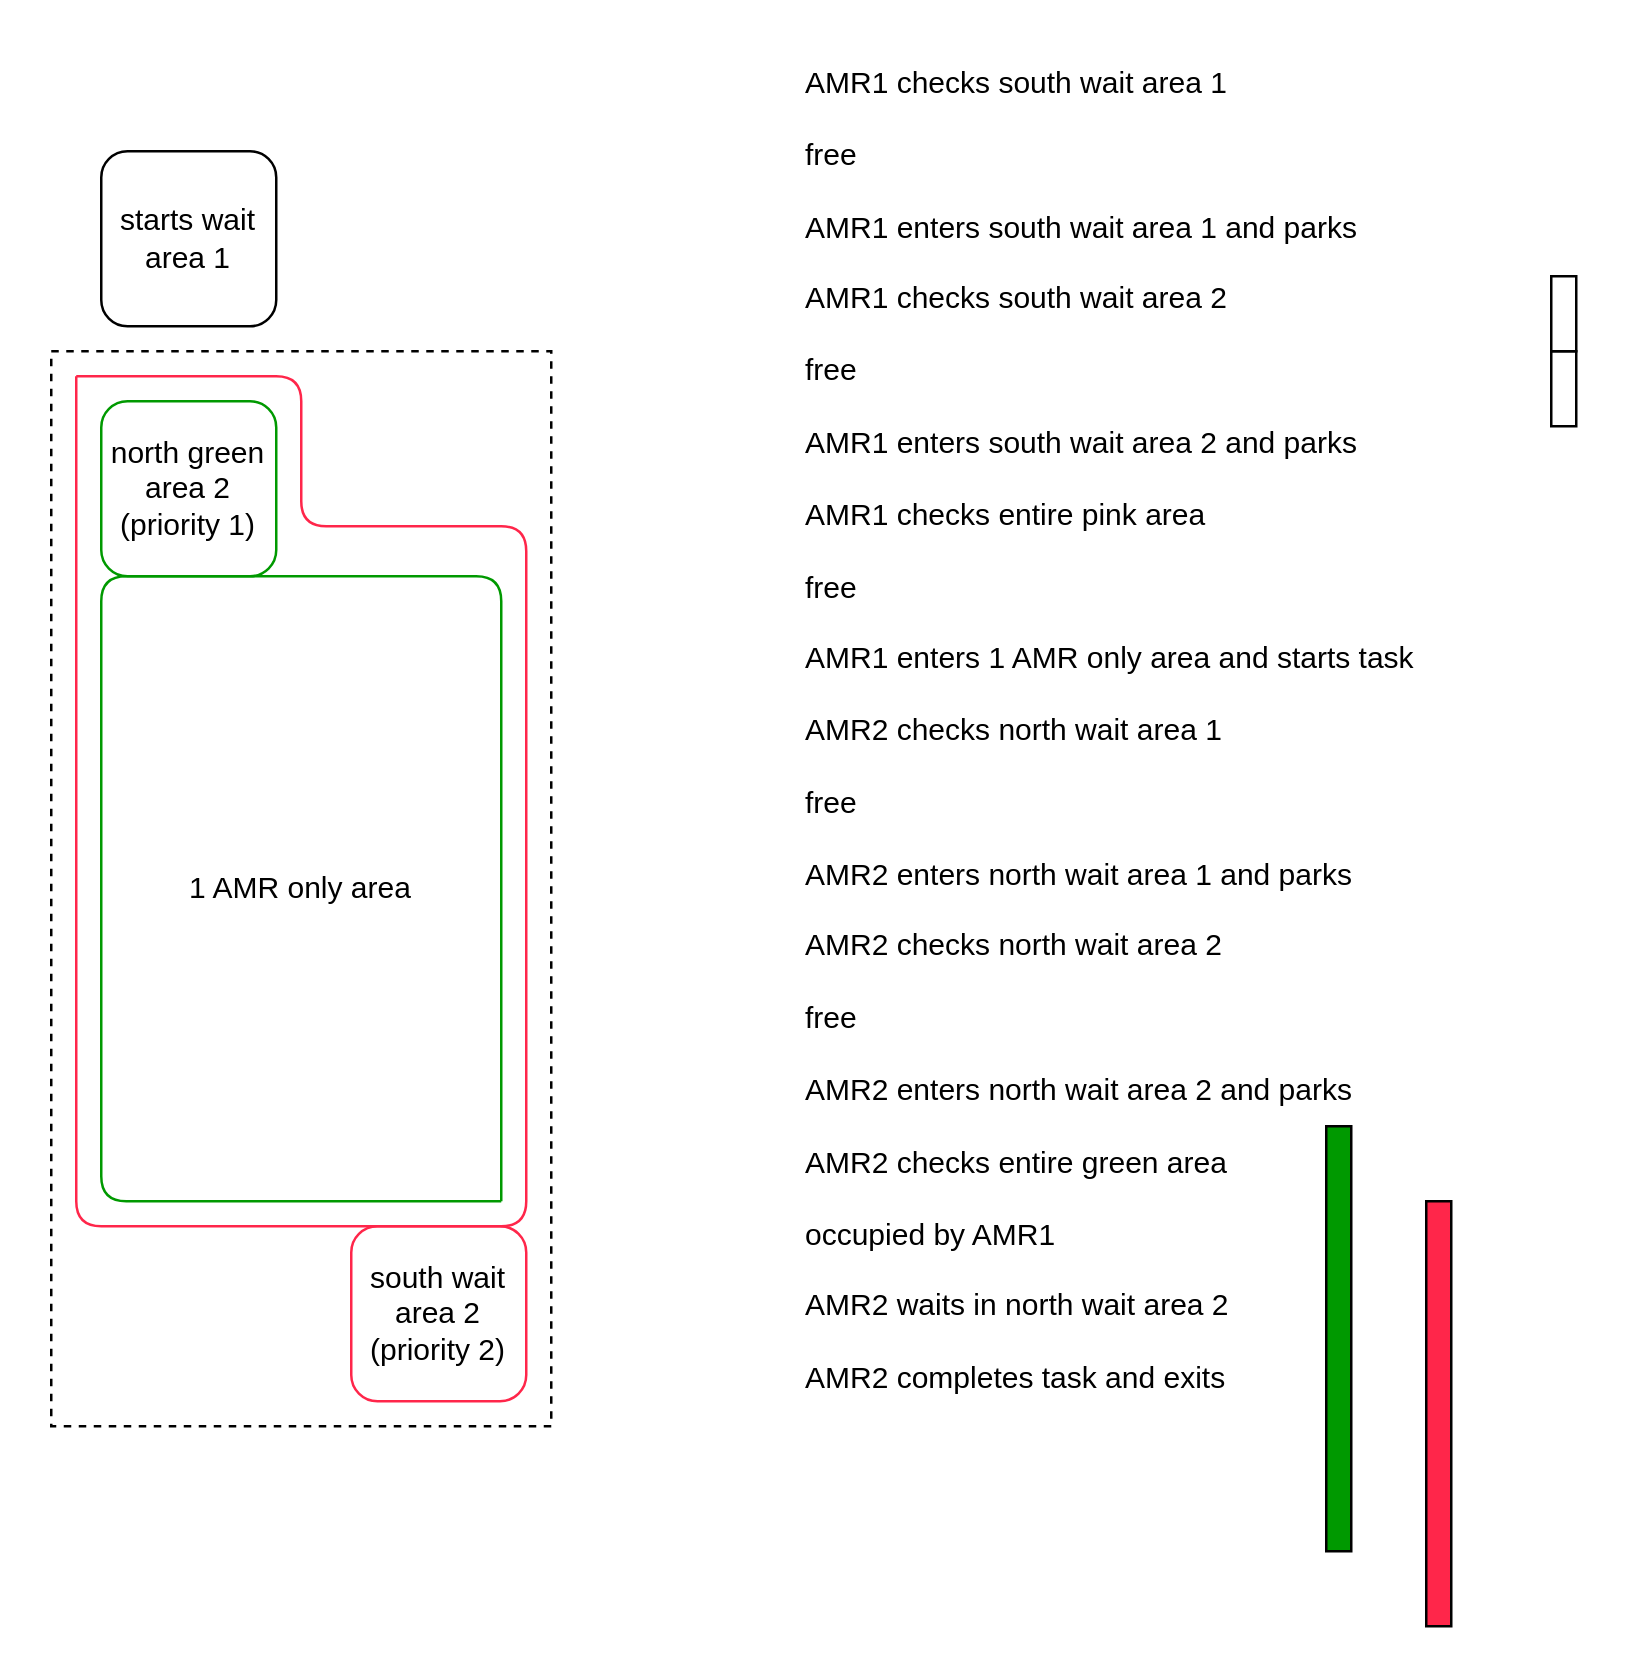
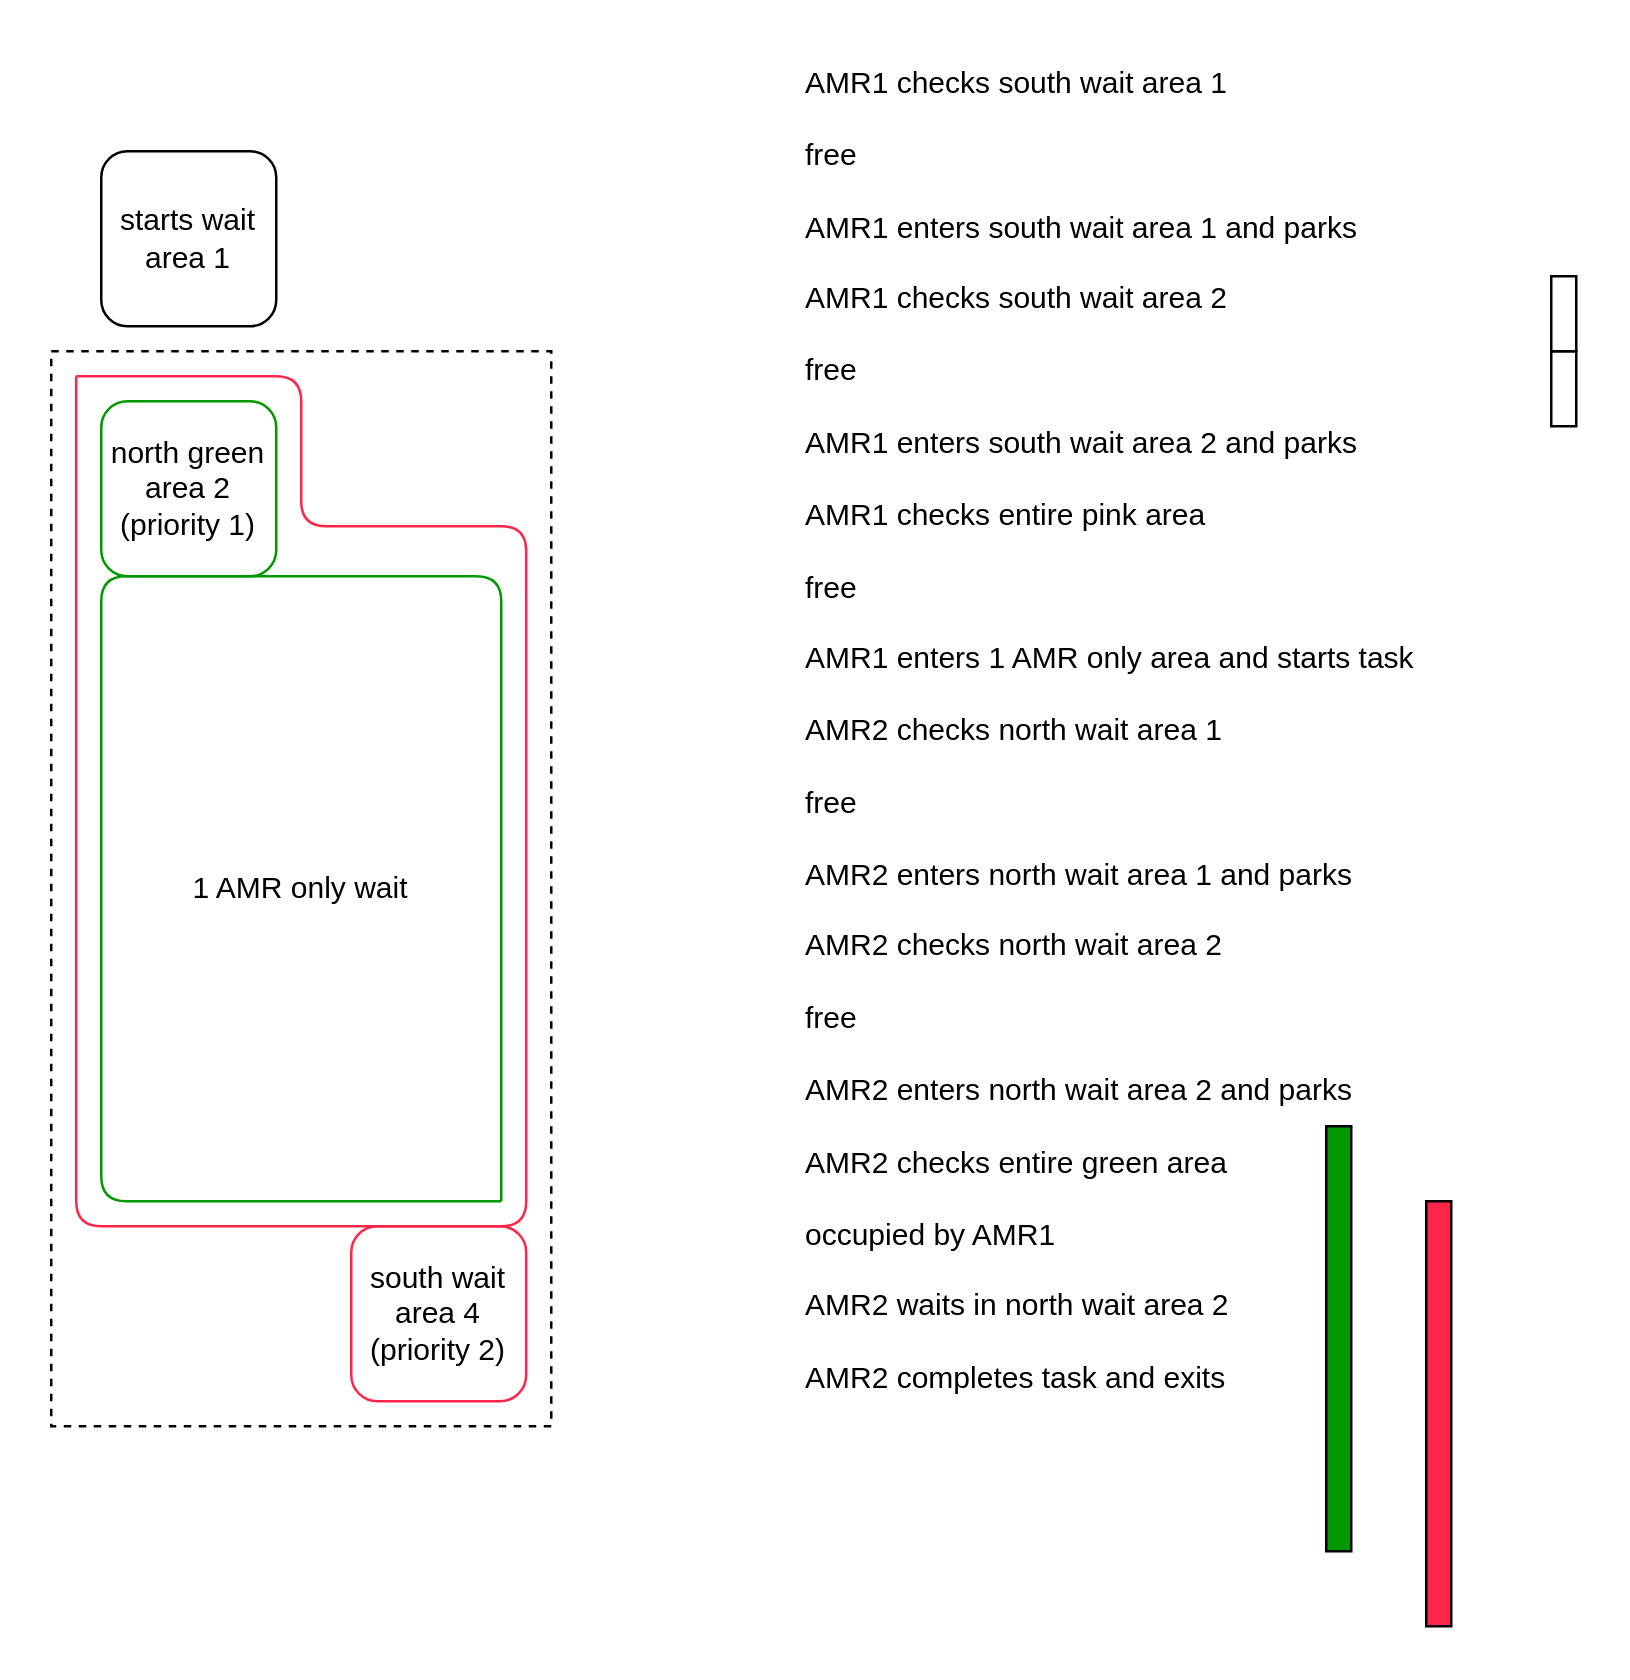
node "1 AMR only area": label "1 AMR only area" -> "1 AMR only wait"
node "south wait area 2 (priority 2)": label "south wait area 2 (priority 2)" -> "south wait area 4 (priority 2)"
